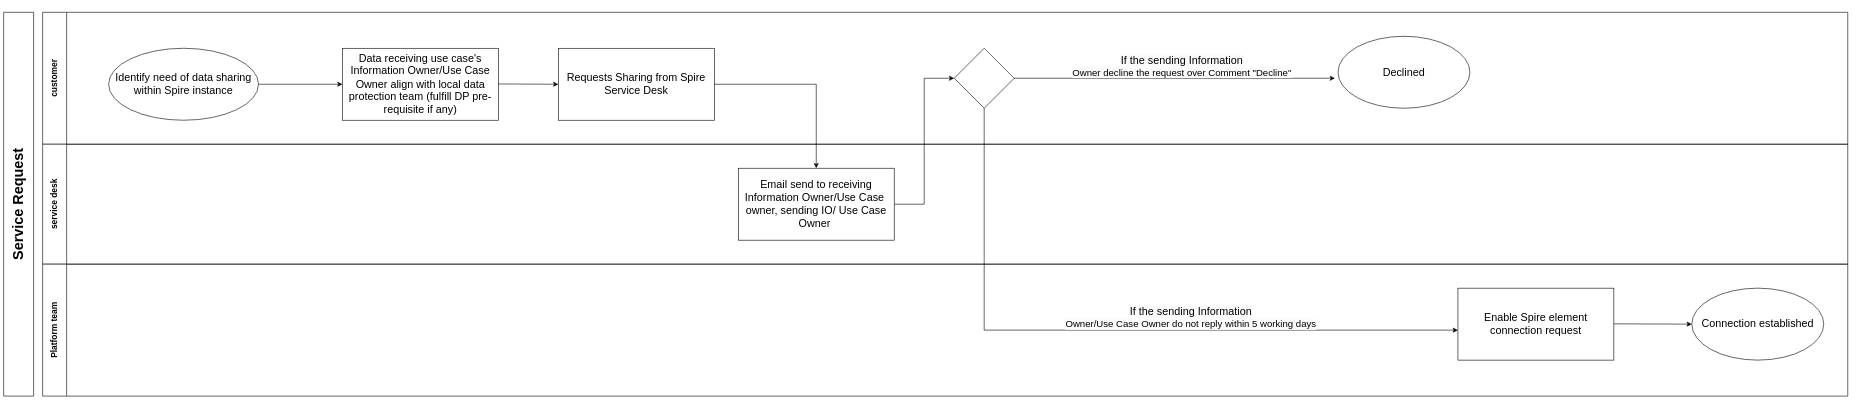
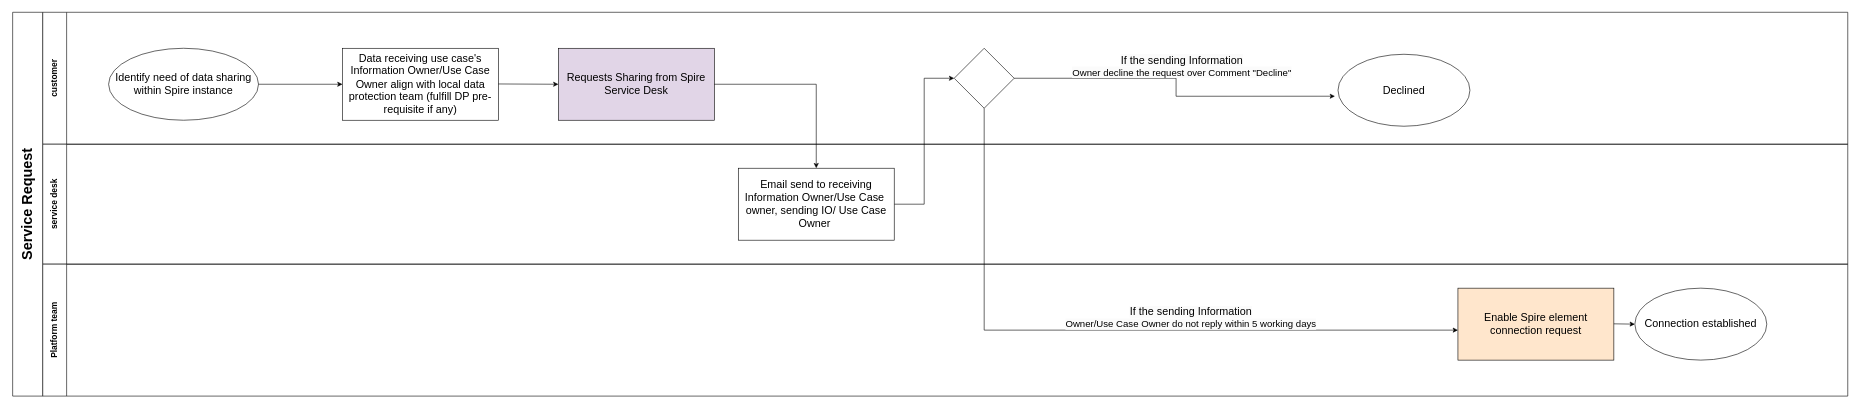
node "Declined": moved (1404, 72) -> (1404, 90)
node "Requests Sharing from Spire Service Desk": fillcolor #ffffff -> #e1d5e7
node "Service Request": moved (18, 204) -> (27, 204)
node "Enable Spire element connection request": fillcolor #ffffff -> #ffe6cc
node "Connection established": moved (1758, 324) -> (1701, 324)
